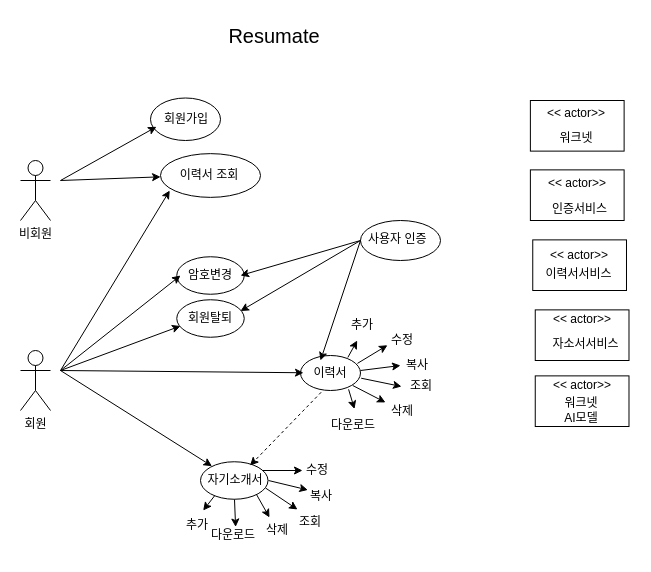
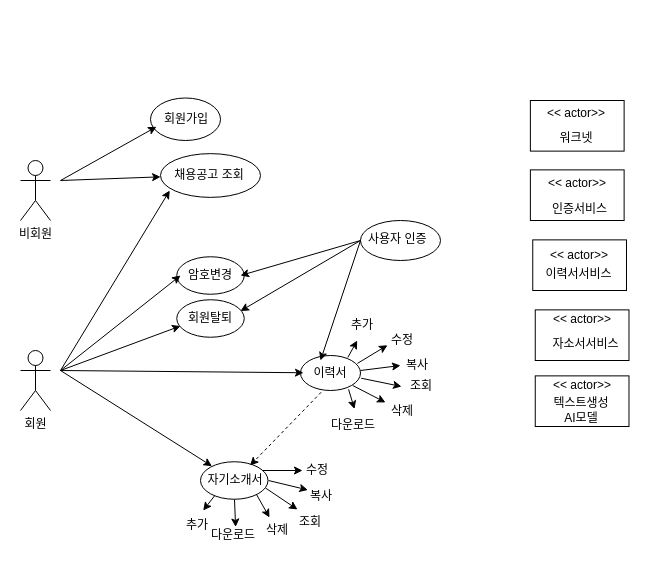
node "Resumate": removed
node "이력서 조회": label "이력서 조회" -> "채용공고 조회"
node "워크넷 AI모델": label "워크넷 AI모델" -> "텍스트생성 AI모델"
